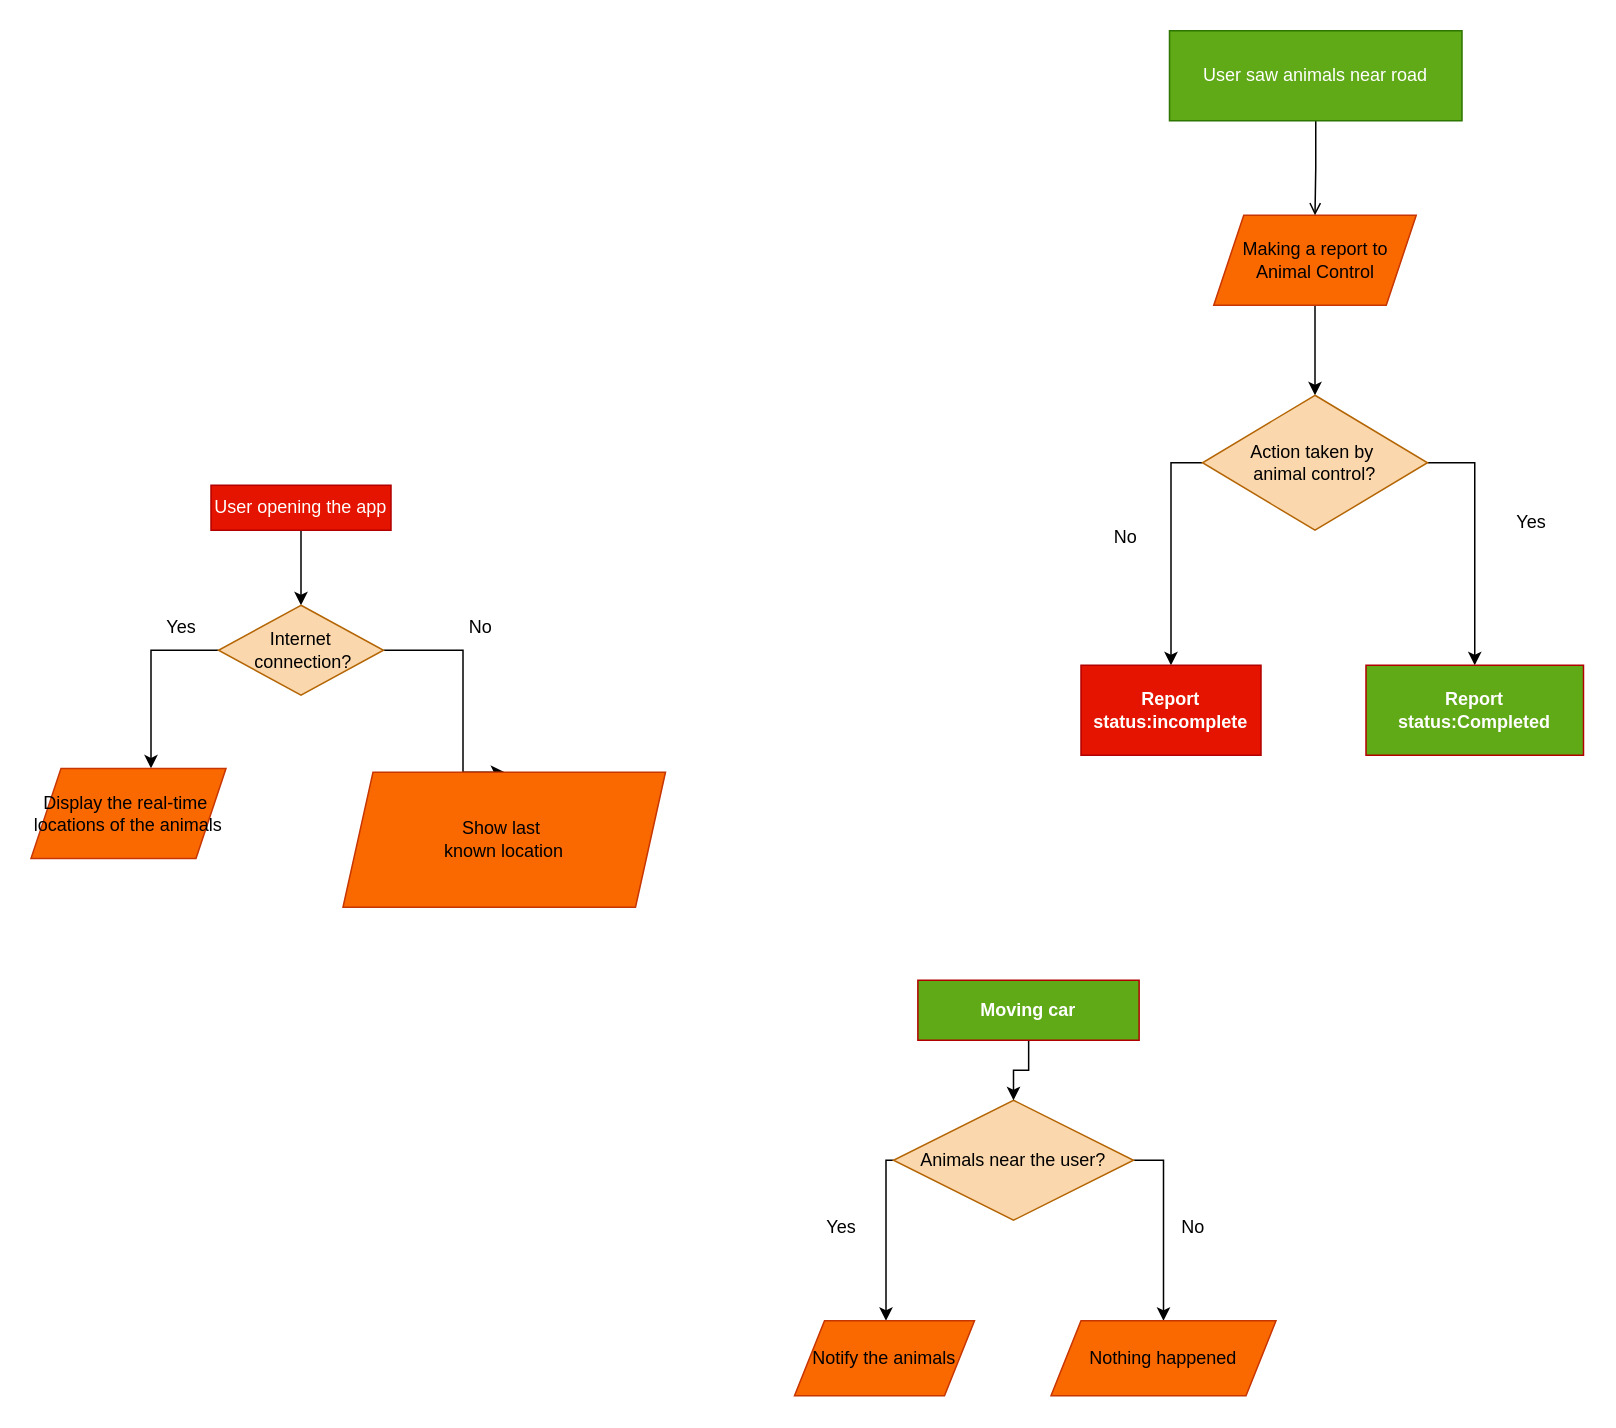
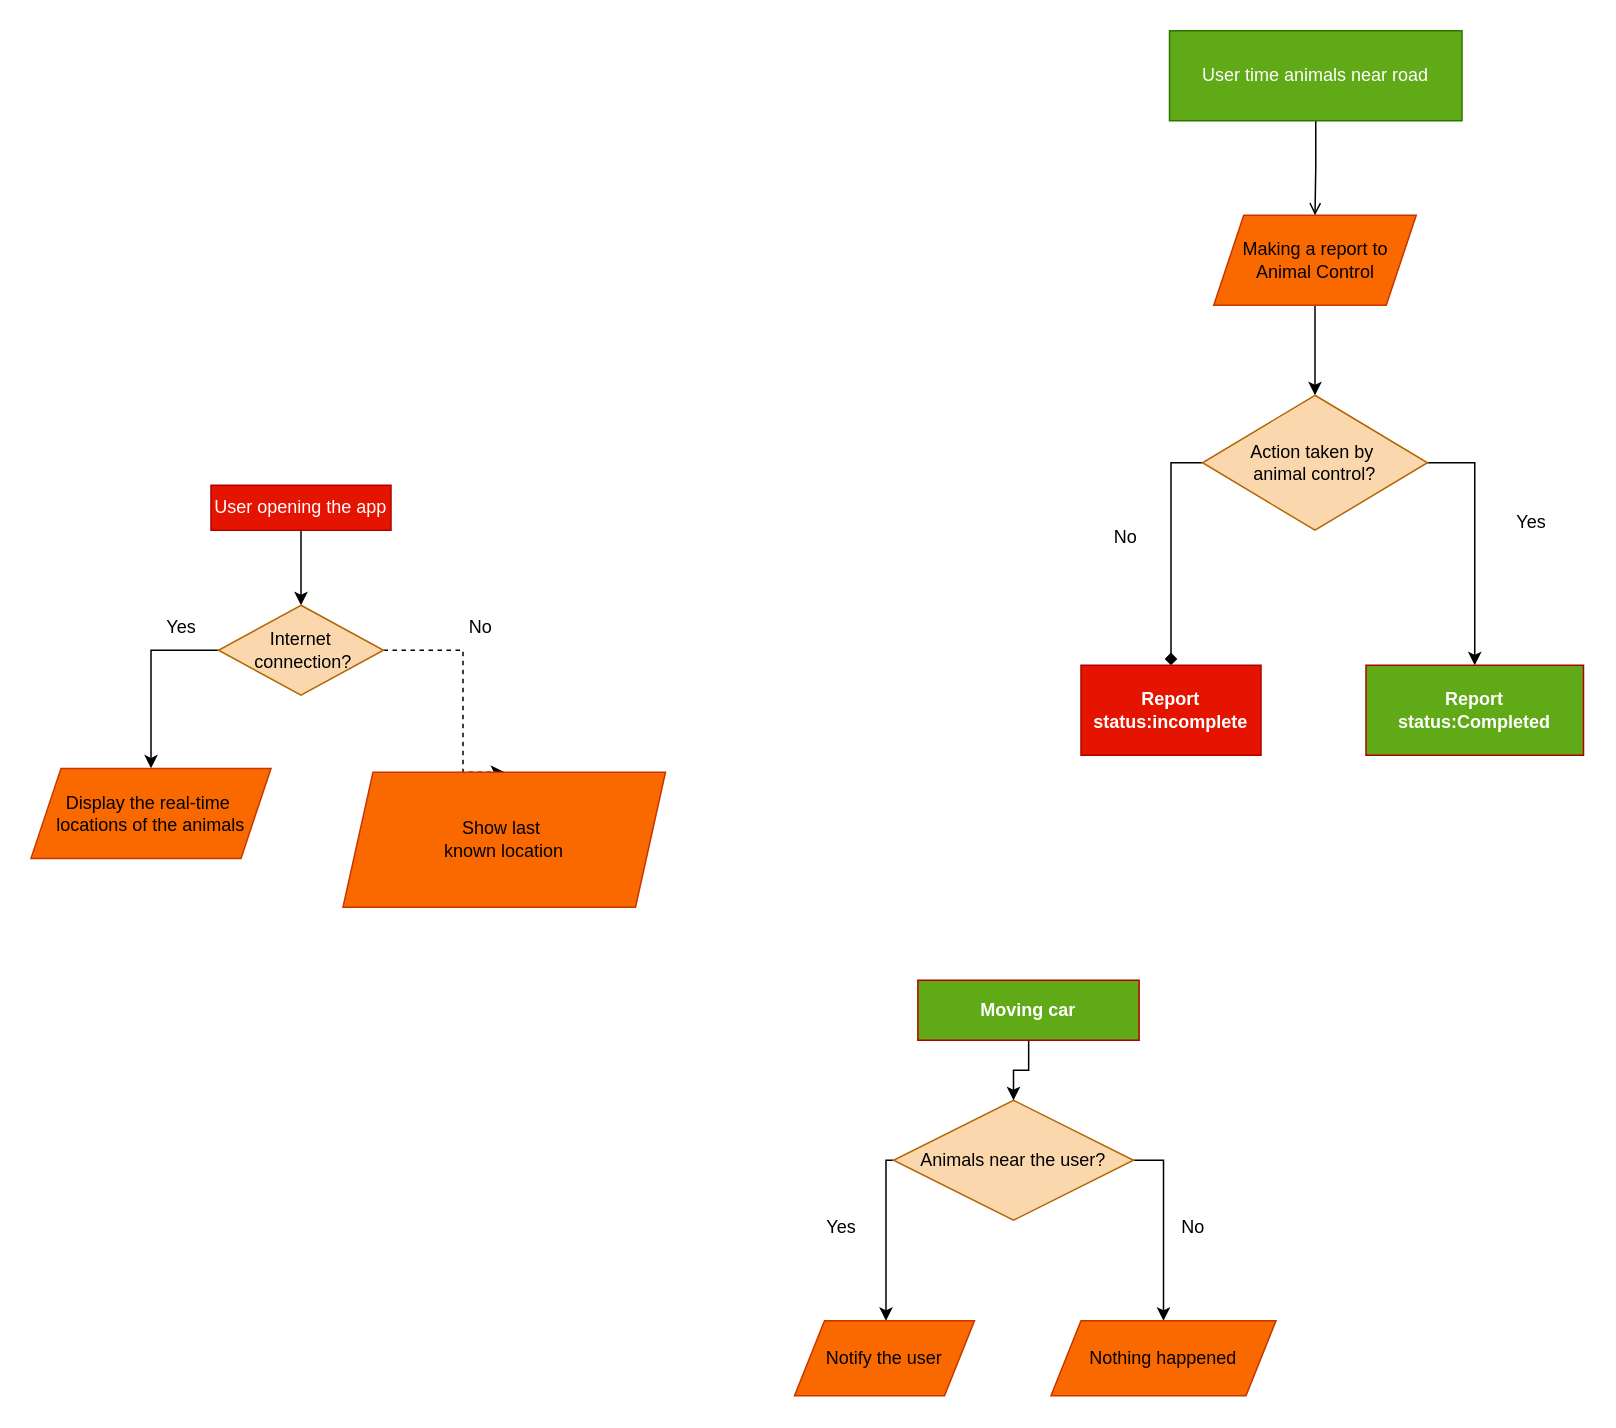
node "User saw animals near road": label "User saw animals near road" -> "User time animals near road"
edge "Action taken by animal control?" -> "Report status:incomplete": arrowhead classic -> diamond
edge "Internet connection?" -> "Show last known location": style solid -> dashed
node "Display the real-time locations of the animals": size 195x90 -> 240x90
node "Notify the animals": label "Notify the animals" -> "Notify the user"
